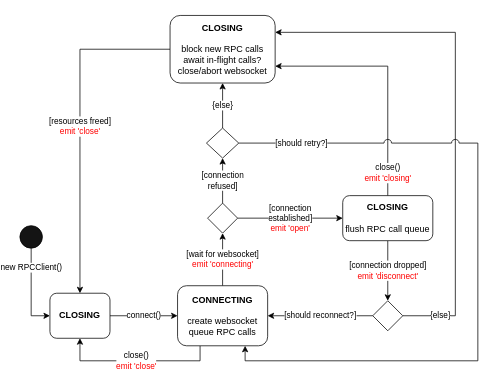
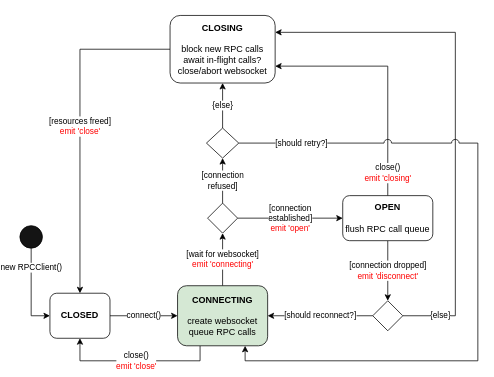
node "CLOSING flush RPC call queue": label "CLOSING flush RPC call queue" -> "OPEN flush RPC call queue"
node "CLOSING": label "CLOSING" -> "CLOSED"
node "CONNECTING create websocket queue RPC calls": fillcolor #ffffff -> #d5e8d4
